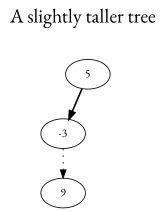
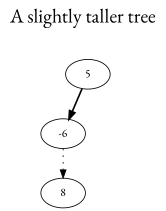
node "-3": label "-3" -> "-6"
node "9": label "9" -> "8"
